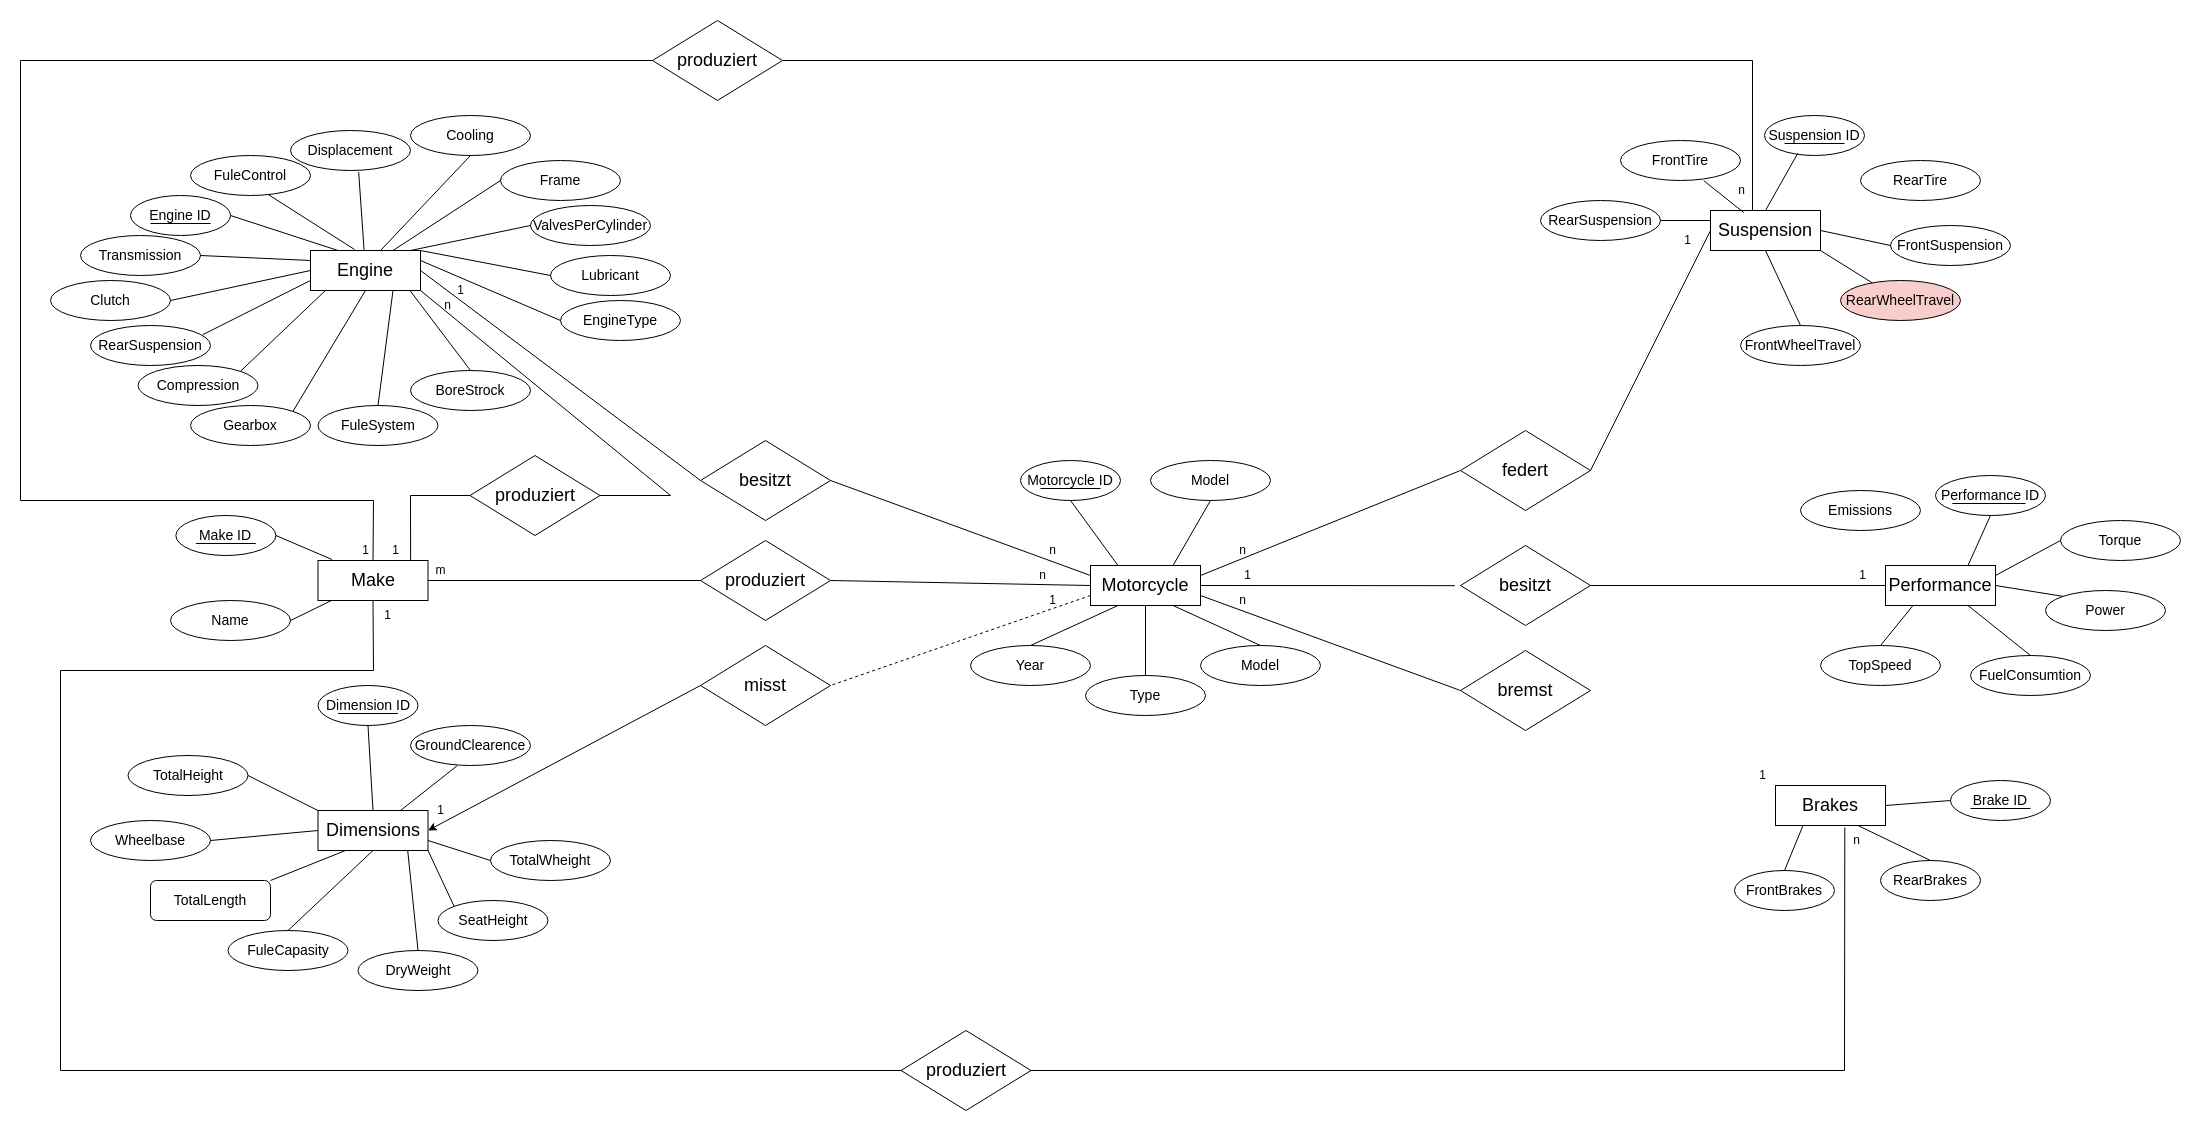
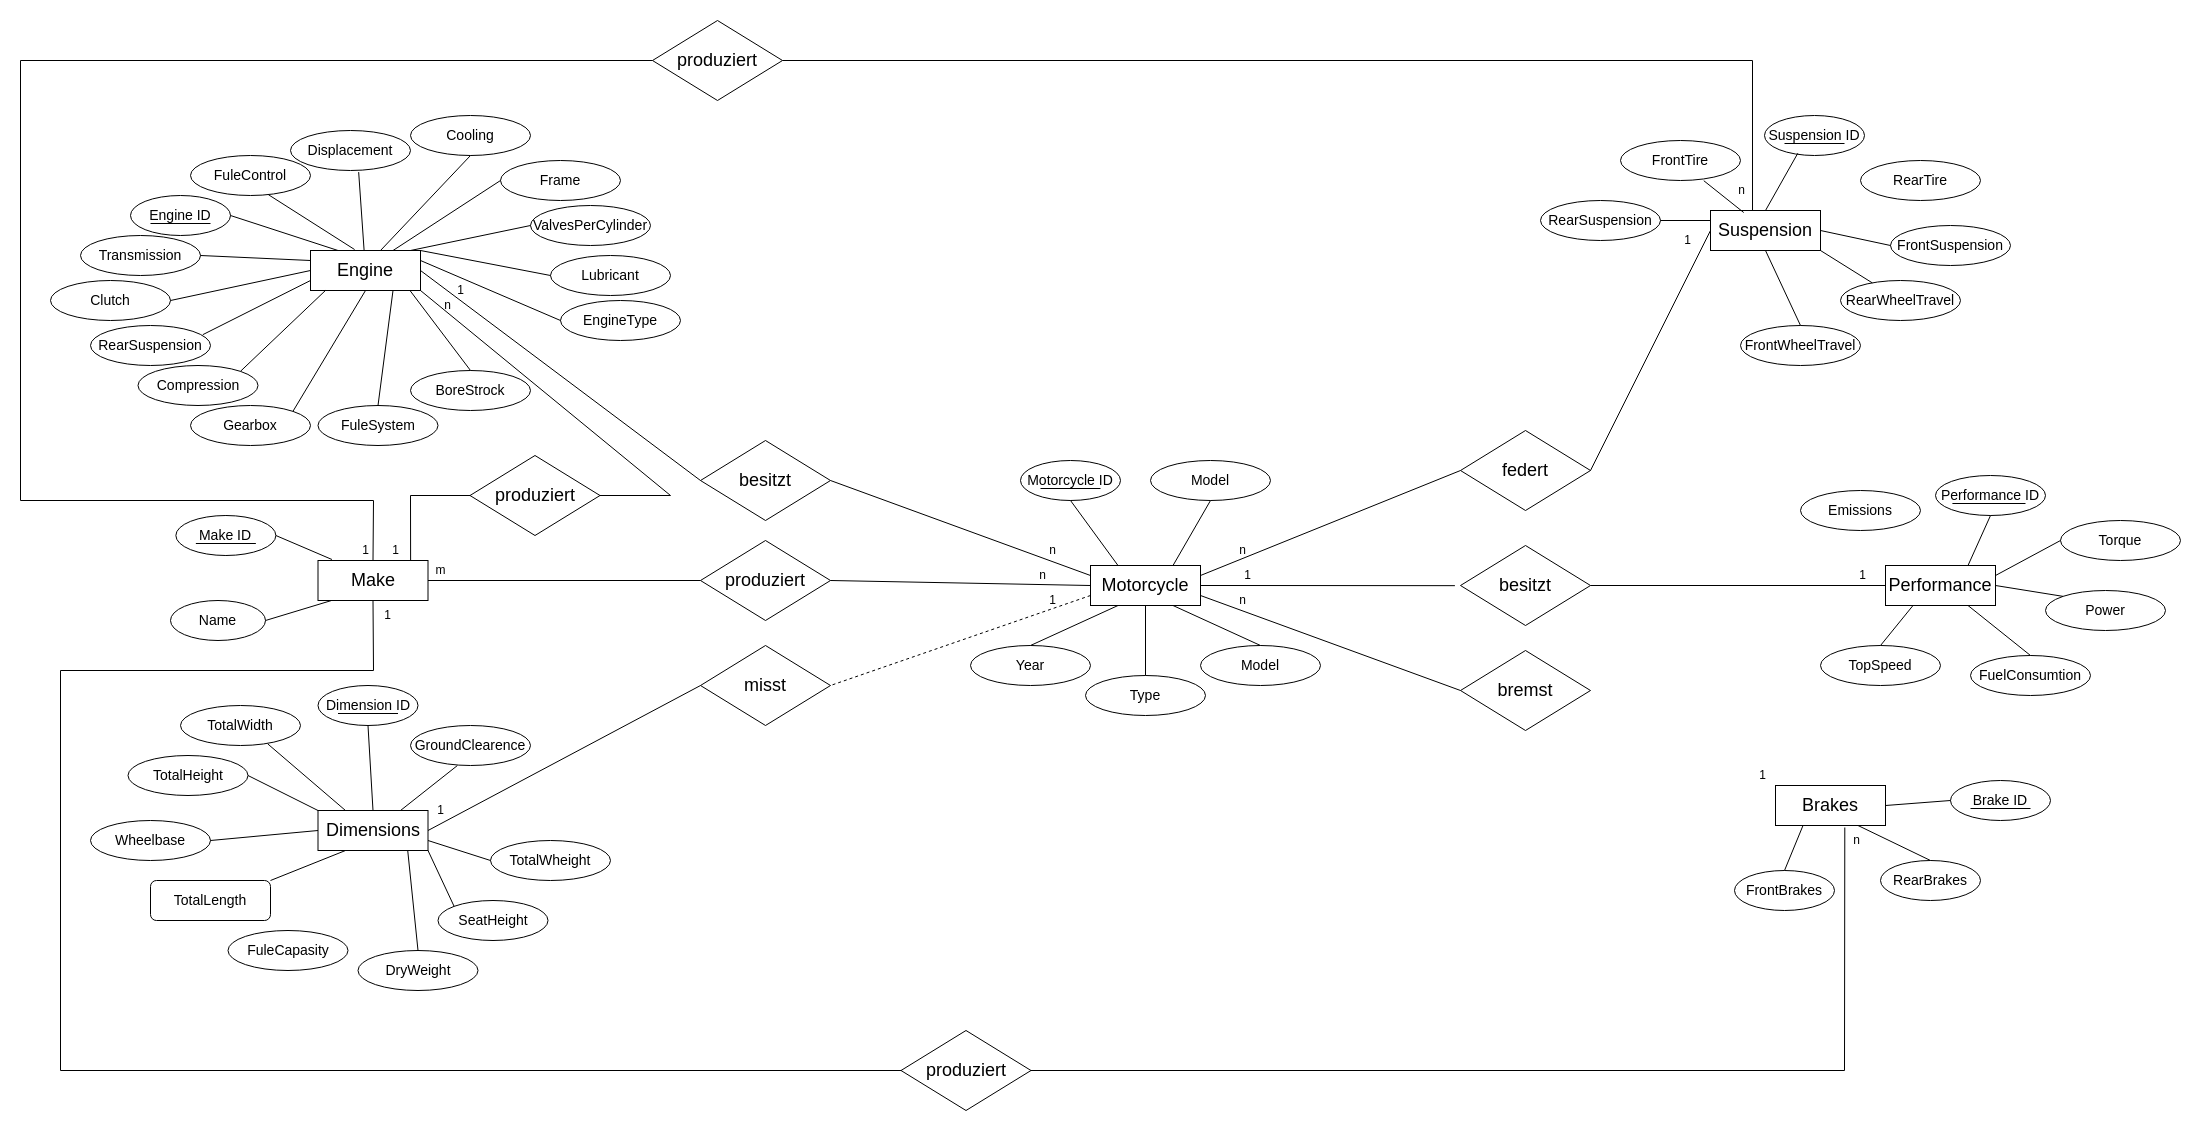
node "RearWheelTravel": fillcolor #f8cecc -> #ffffff
node "Name": size 120x40 -> 95x40
node "TotalWidth": added
edge "TotalWidth" -- "Dimensions": added
edge "misst" -> "Dimensions": arrowhead classic -> none
edge "Dimensions" -- "FuleCapasity": removed
